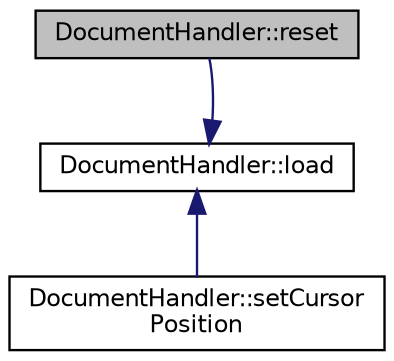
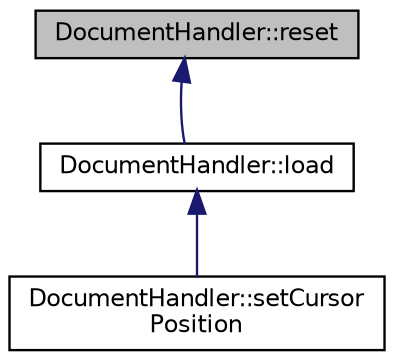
edge "DocumentHandler::reset" -> "DocumentHandler::load": reversed
